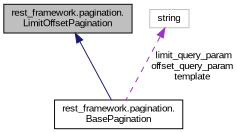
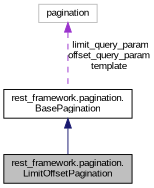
node "string": label "string" -> "pagination"
edge "rest_framework.pagination. BasePagination" -> "rest_framework.pagination. LimitOffsetPagination": reversed
